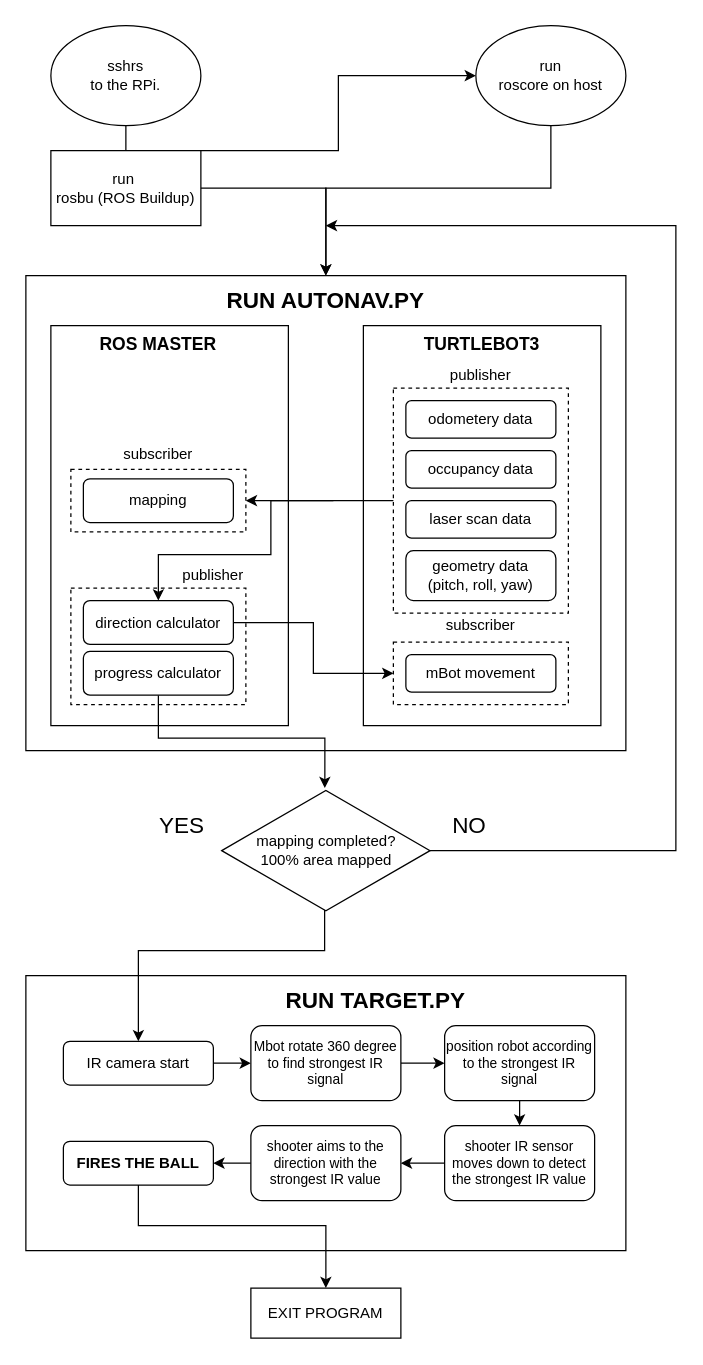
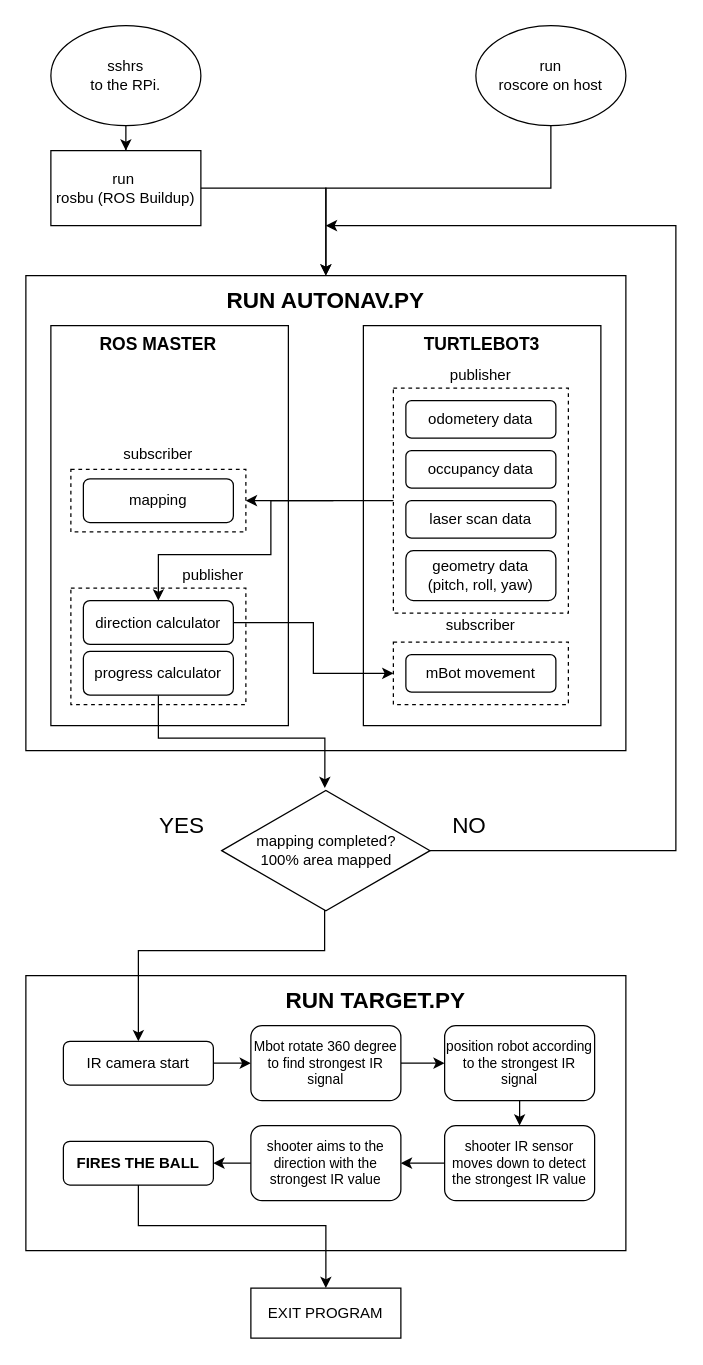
edge "sshrs to the RPi." -> "run roscore on host": now "sshrs to the RPi." -> "run rosbu (ROS Buildup)"
